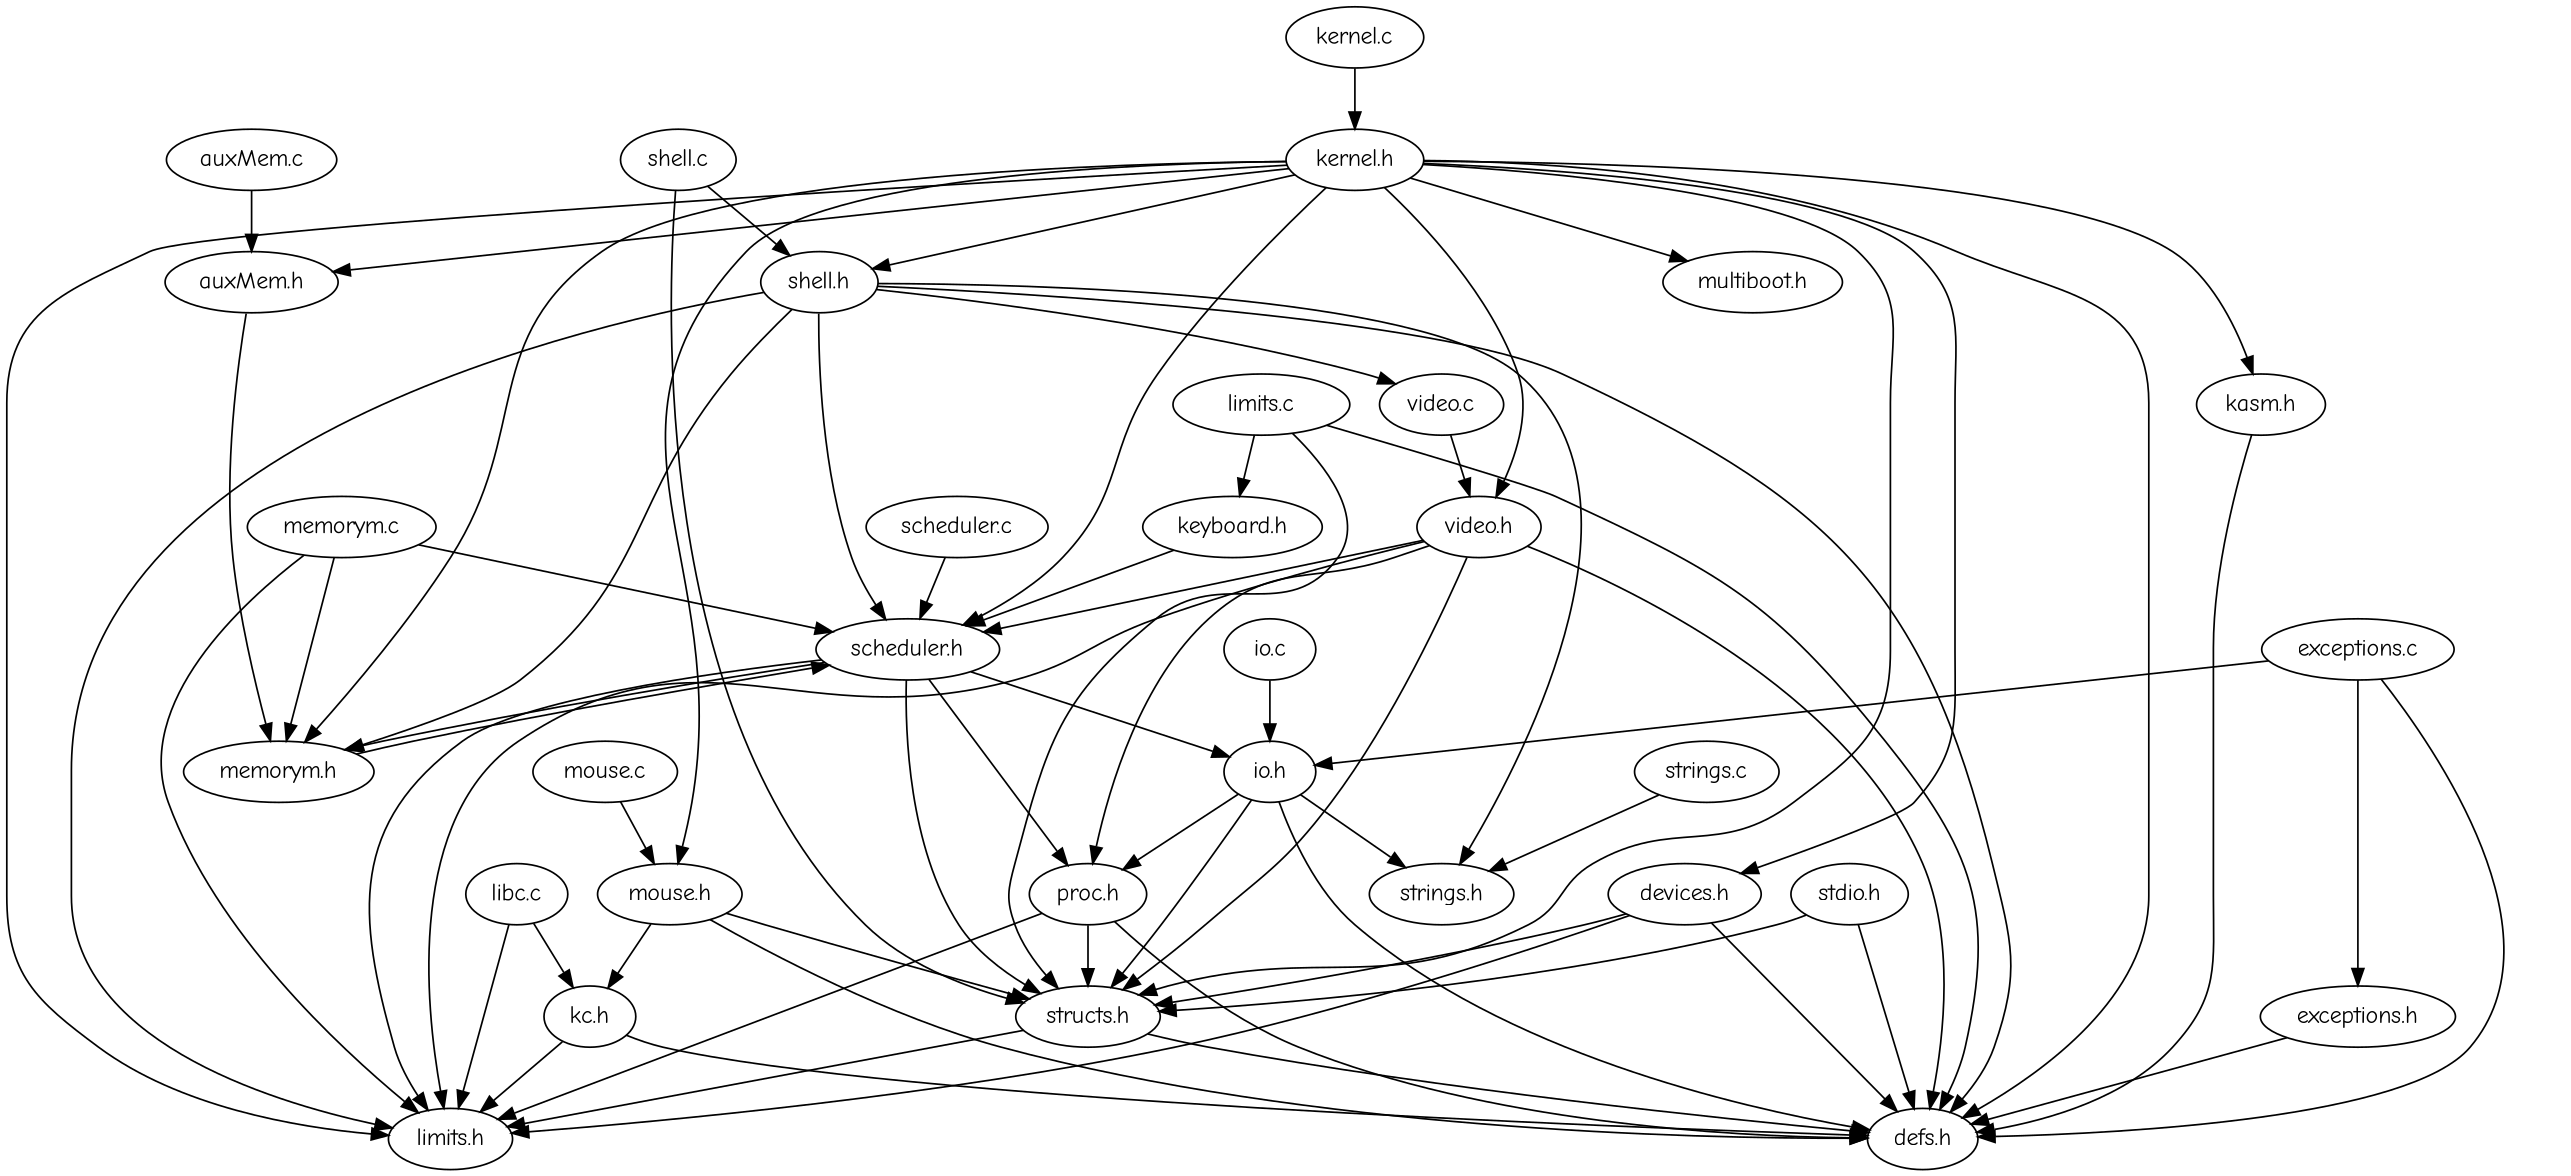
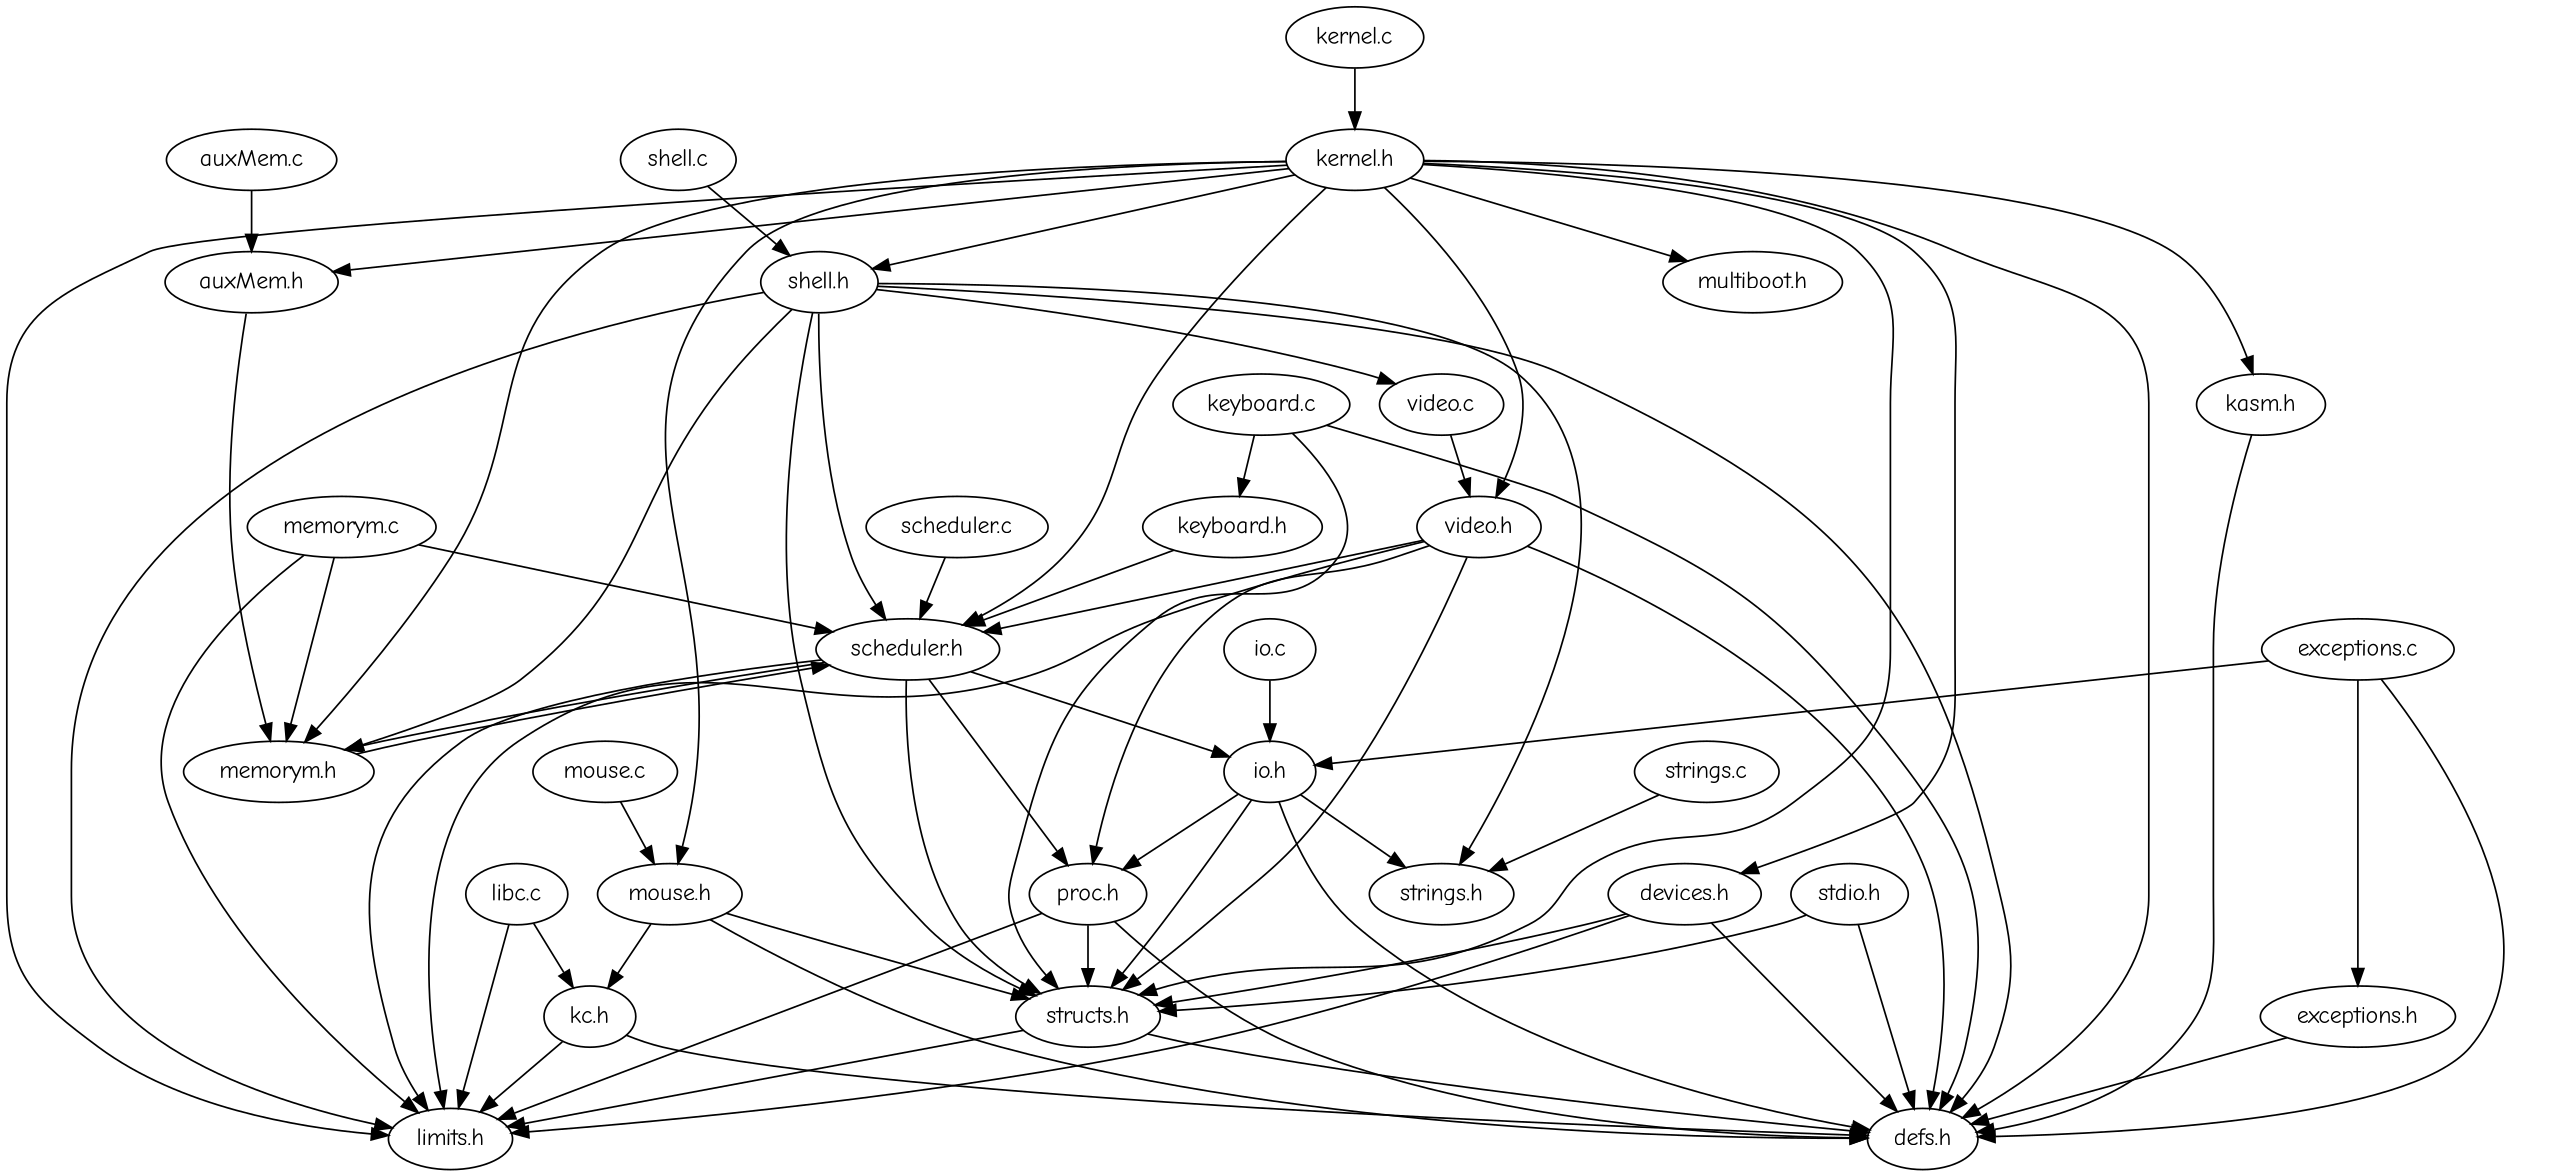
node "limits.c": label "limits.c" -> "keyboard.c"
edge "shell.c" -> "structs.h": now "shell.h" -> "structs.h"
